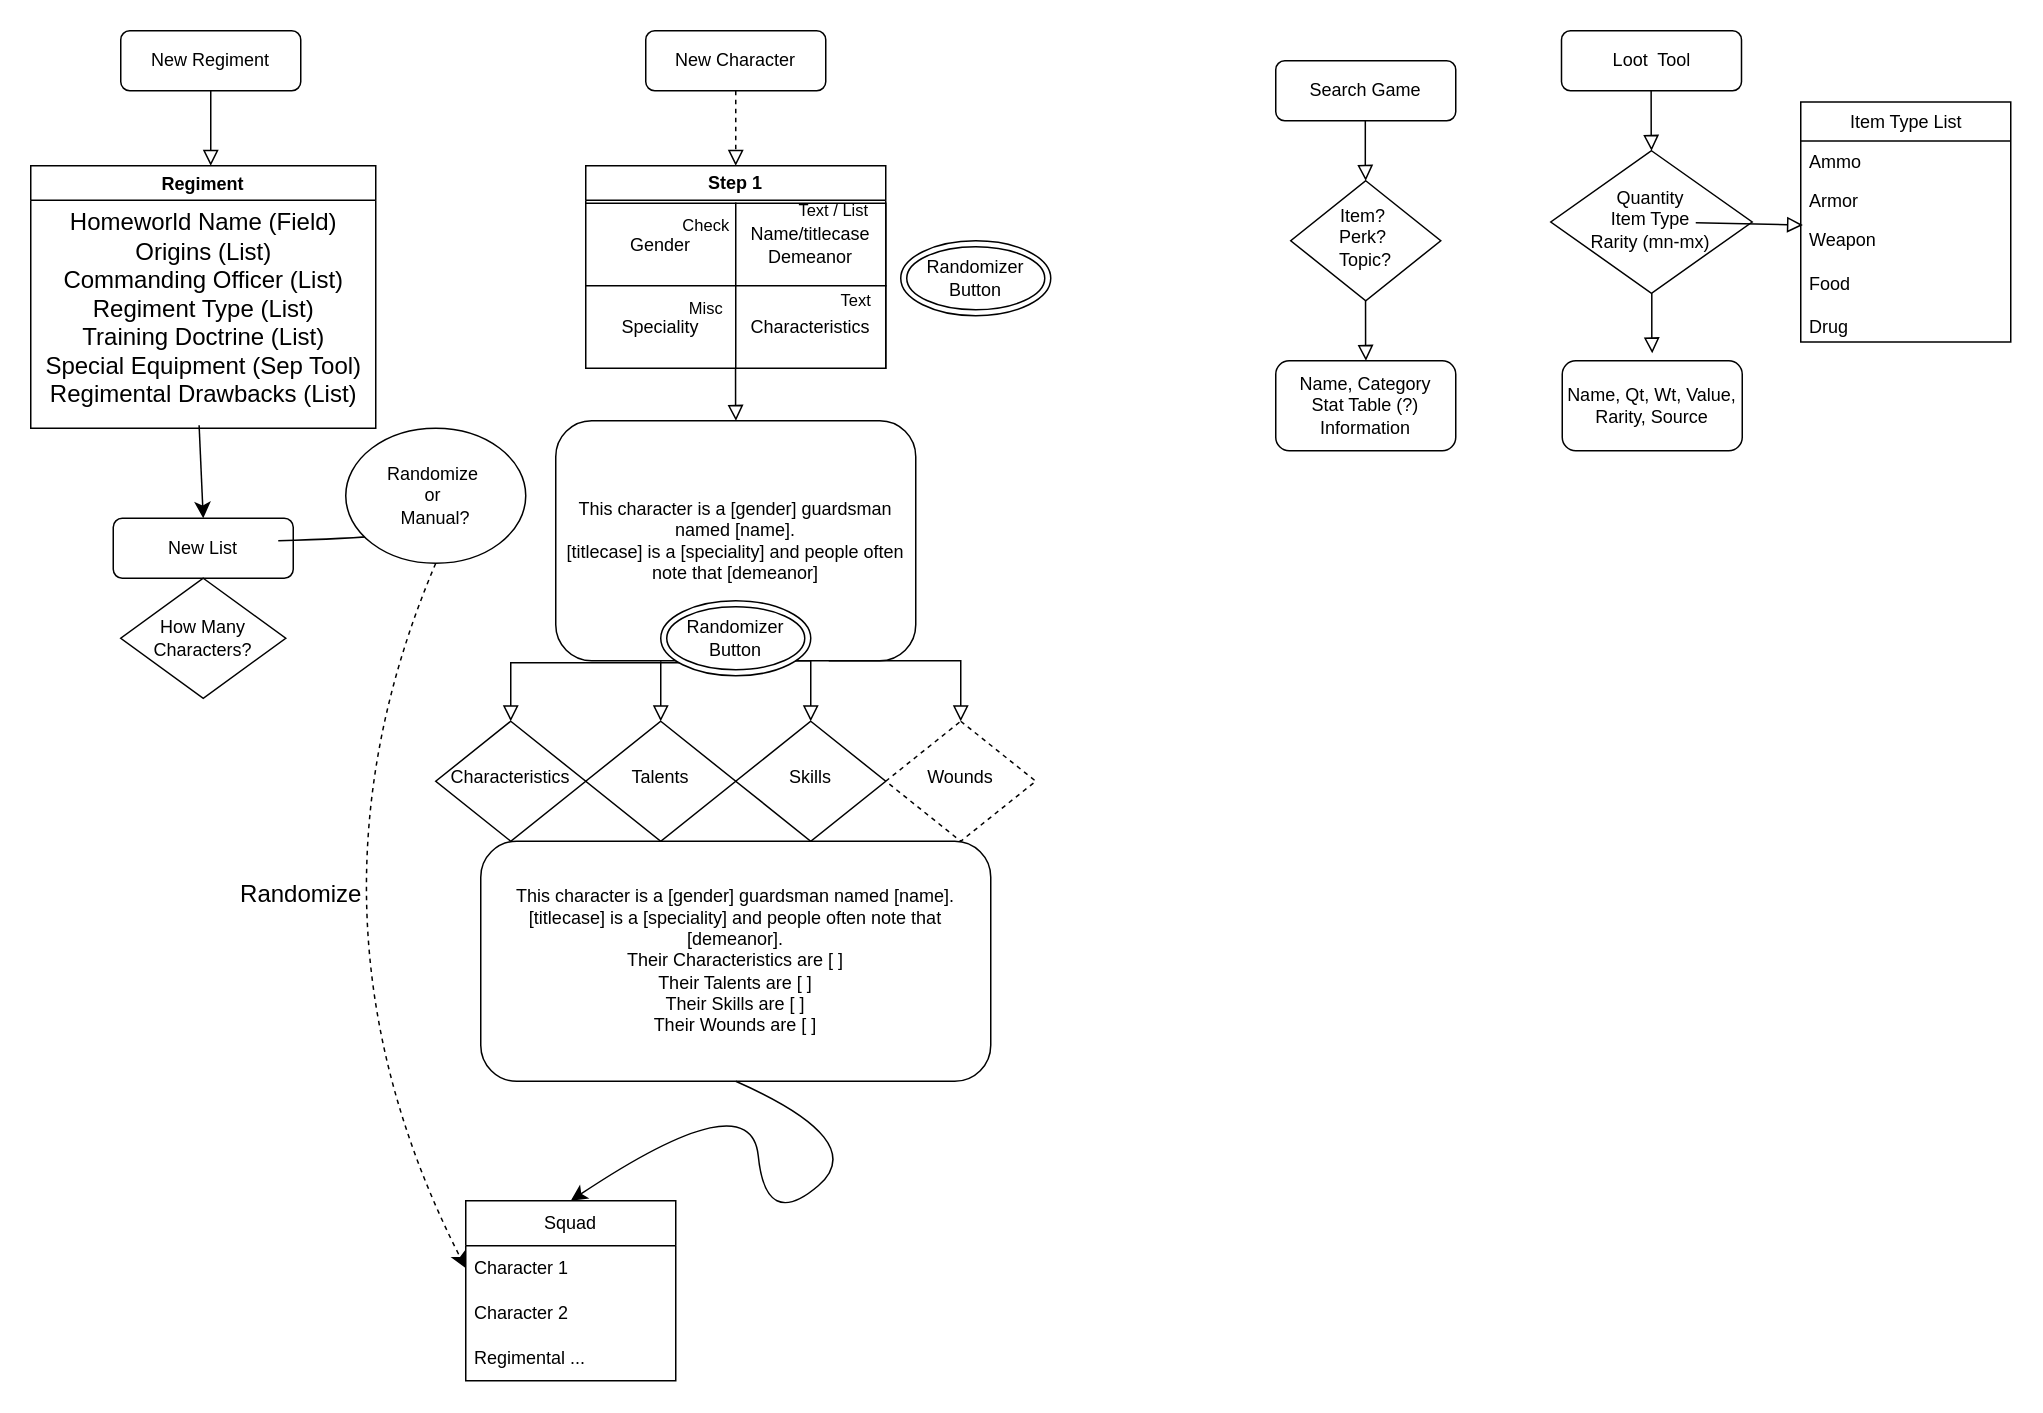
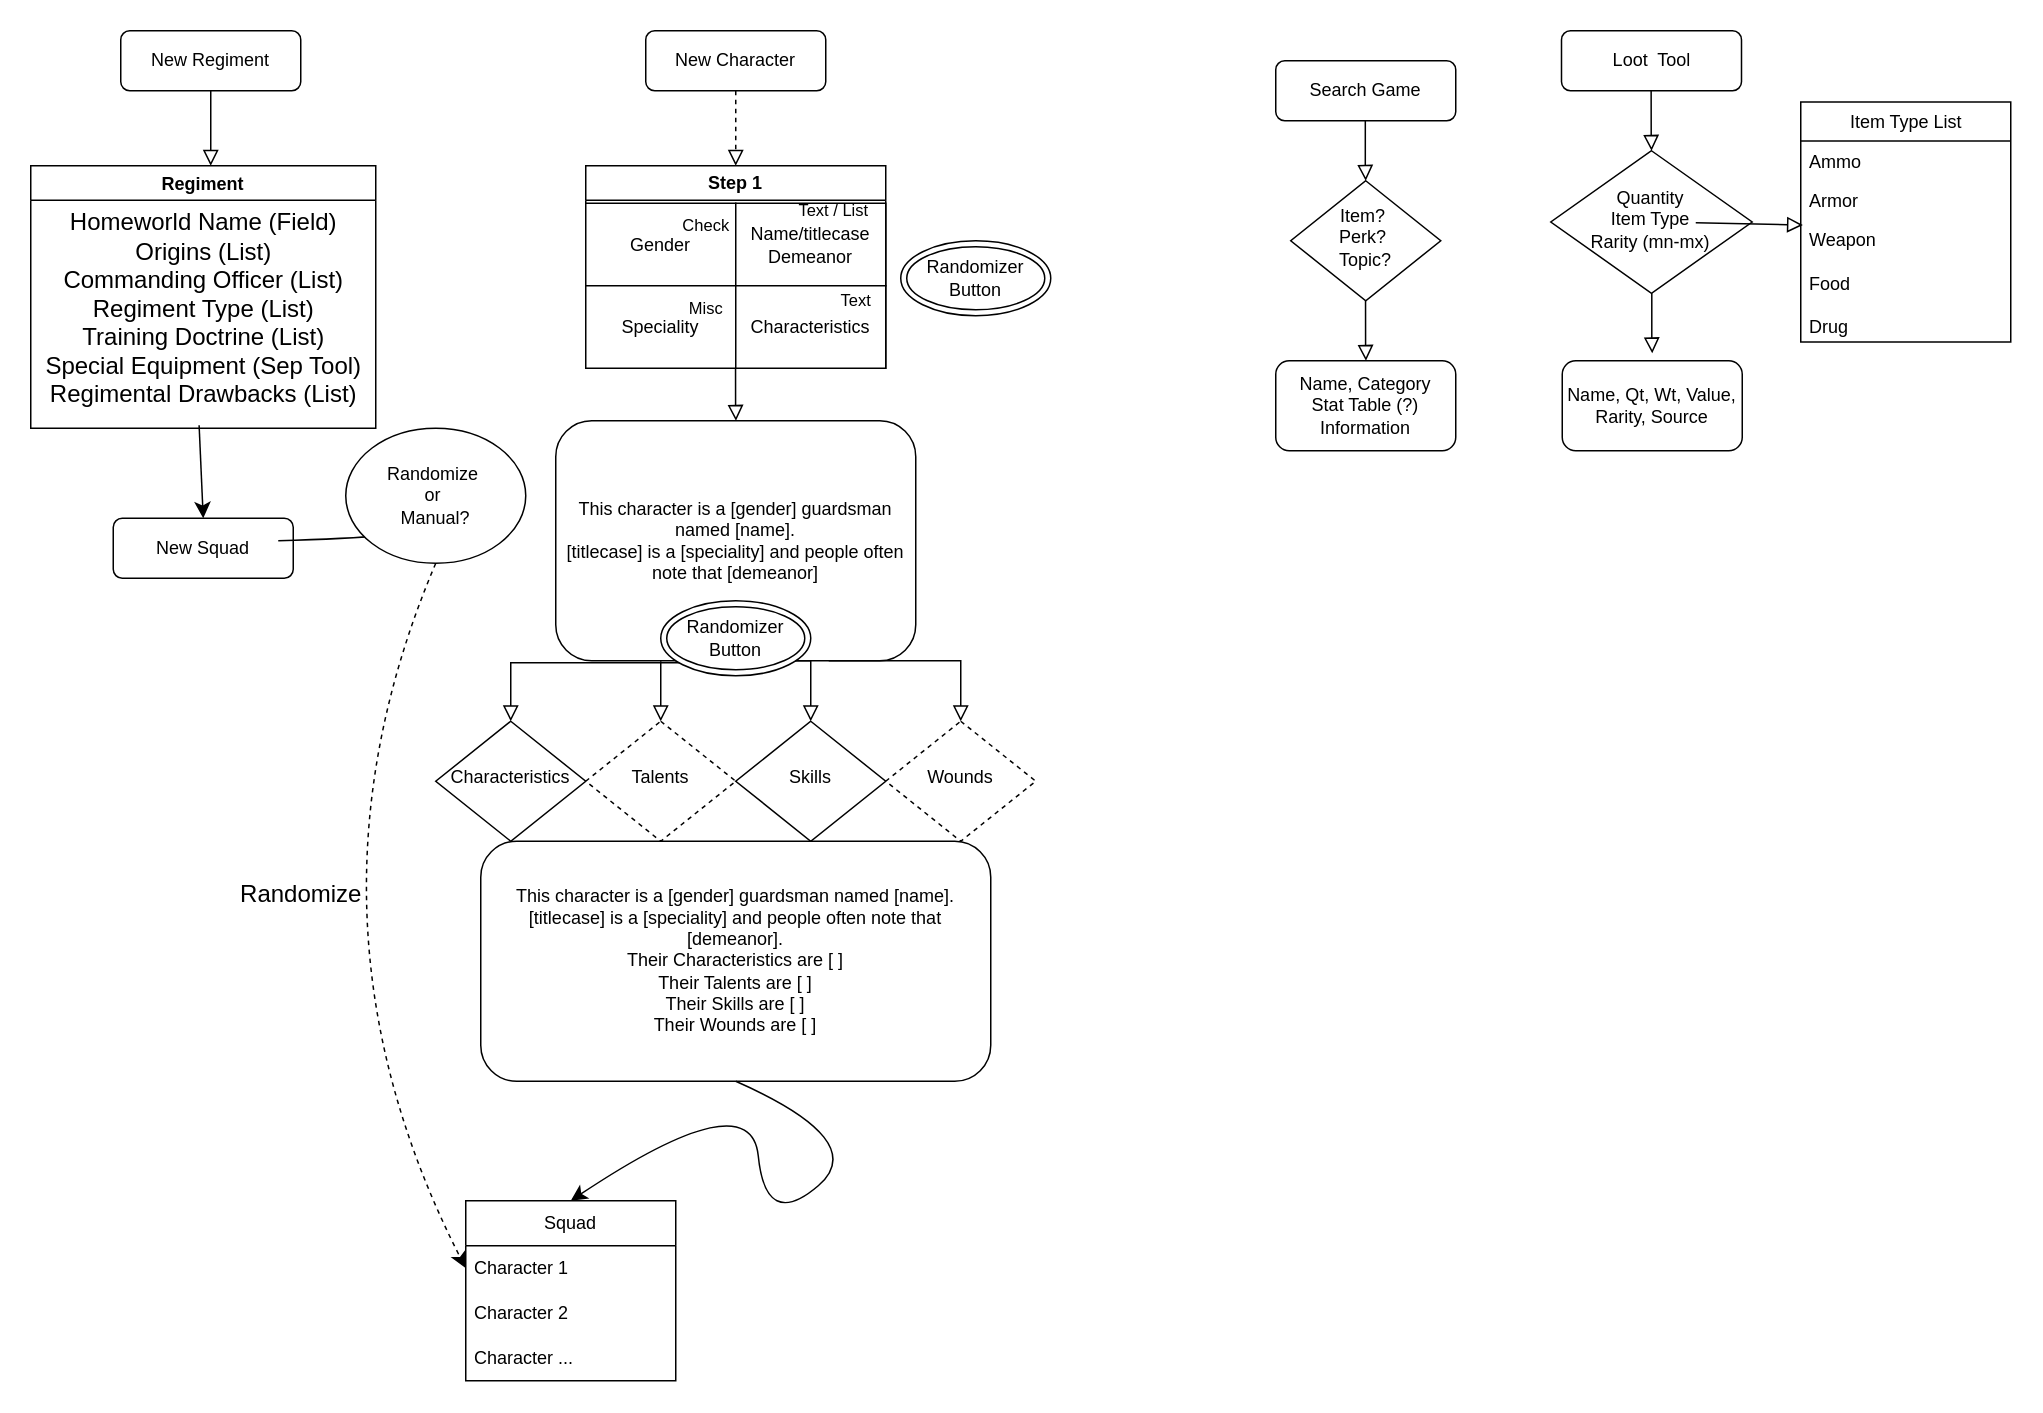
node "New List": label "New List" -> "New Squad"
node "How Many Characters?": removed
node "Talents": style solid -> dashed
node "Regimental ...": label "Regimental ..." -> "Character ..."
